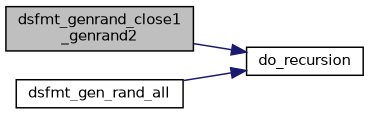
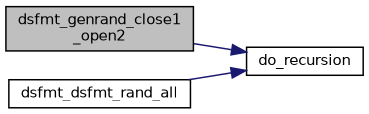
node "dsfmt_genrand_close1 _genrand2": label "dsfmt_genrand_close1 _genrand2" -> "dsfmt_genrand_close1 _open2"
node "dsfmt_gen_rand_all": label "dsfmt_gen_rand_all" -> "dsfmt_dsfmt_rand_all"
